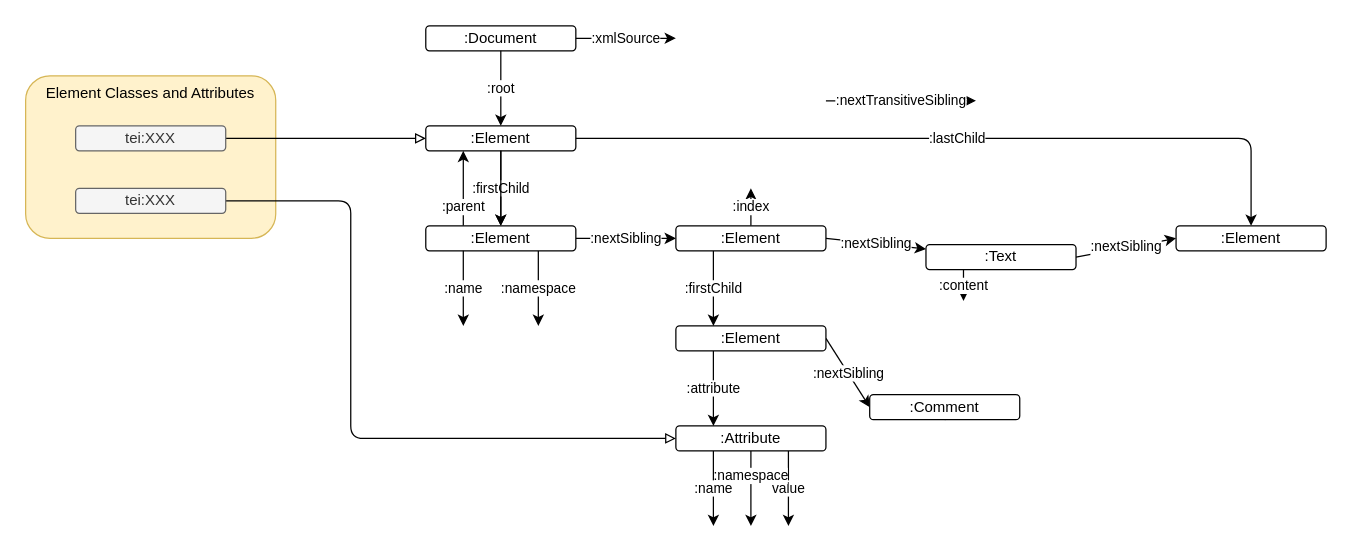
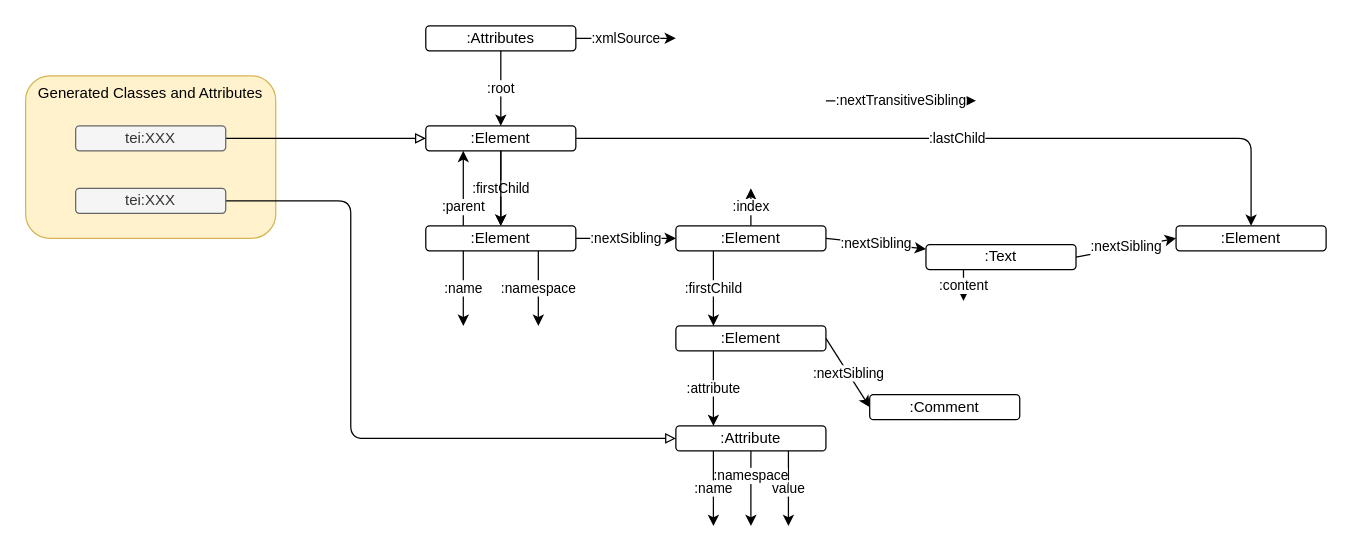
node ":Document": label ":Document" -> ":Attributes"
node "Element Classes and Attributes": label "Element Classes and Attributes" -> "Generated Classes and Attributes"
